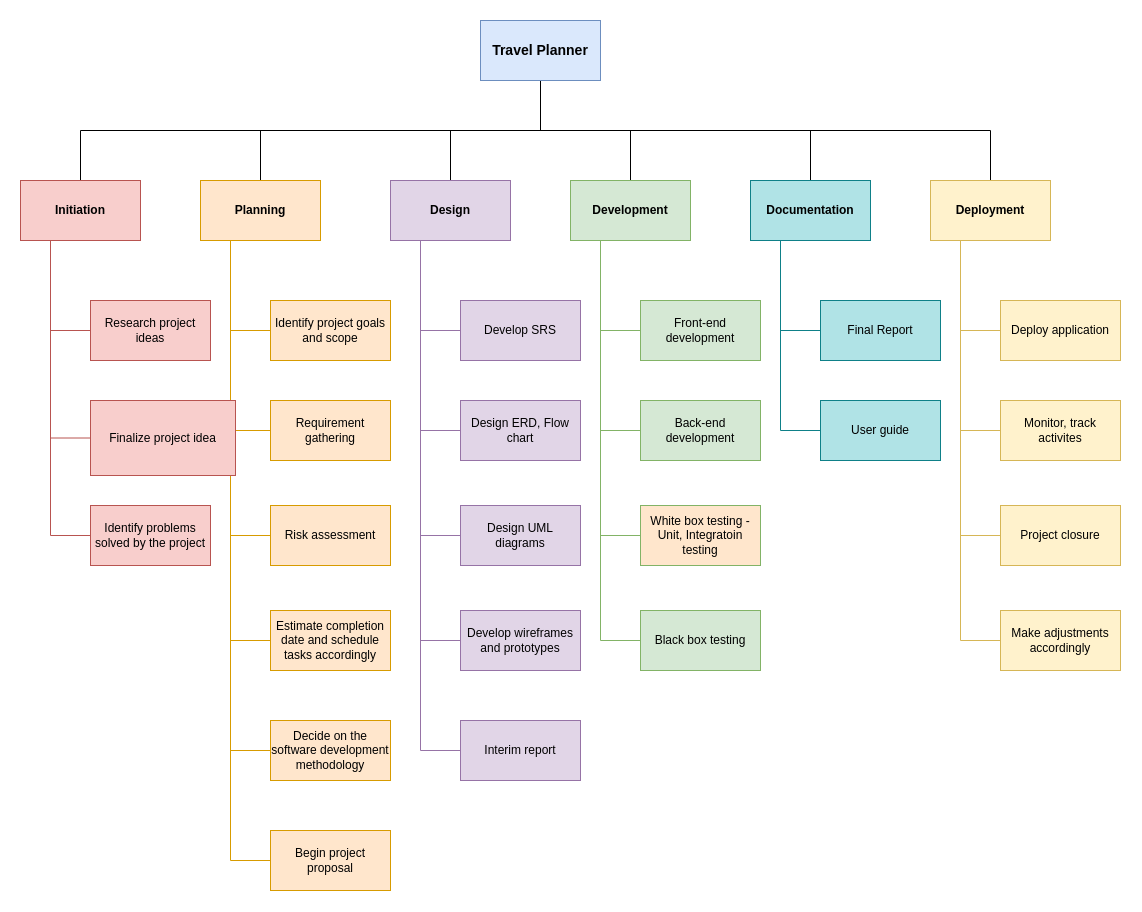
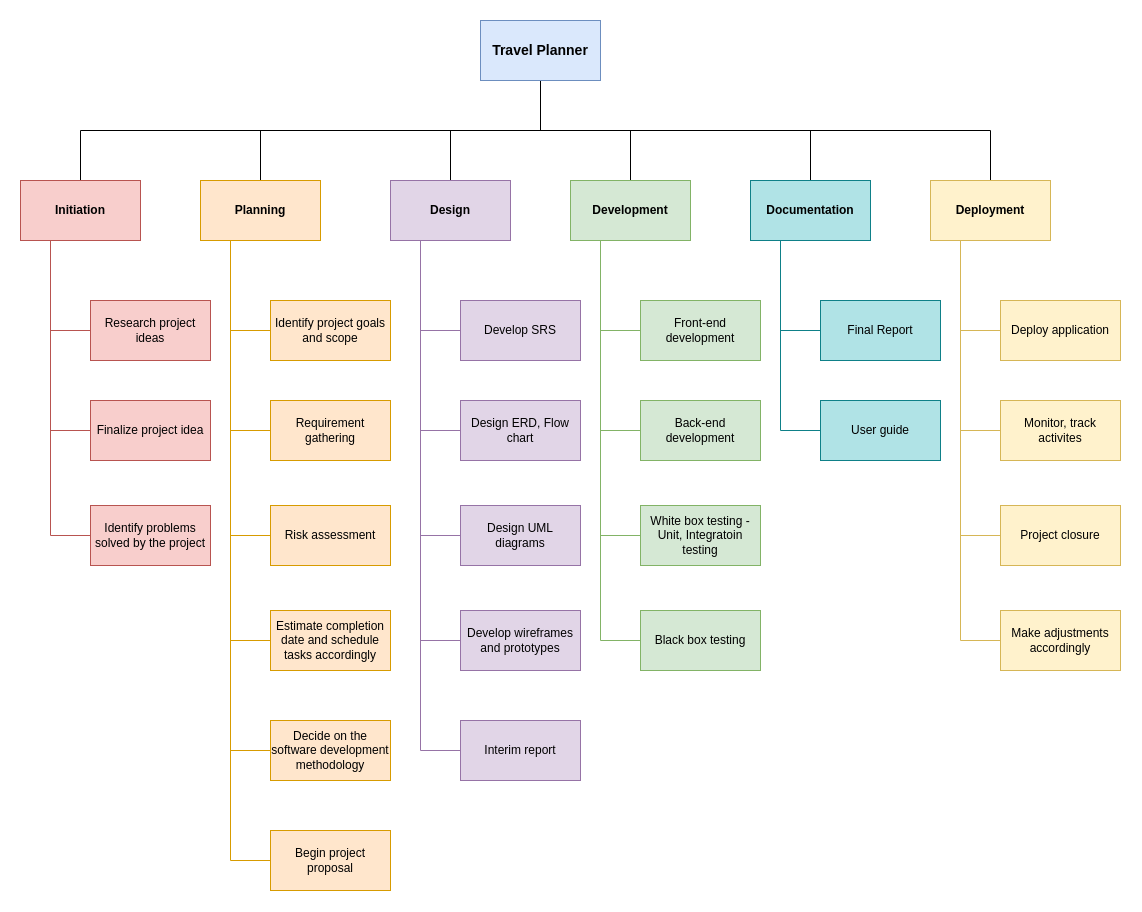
node "Finalize project idea": size 145x75 -> 120x60
node "White box testing - Unit, Integratoin testing": fillcolor #ffe6cc -> #d5e8d4
